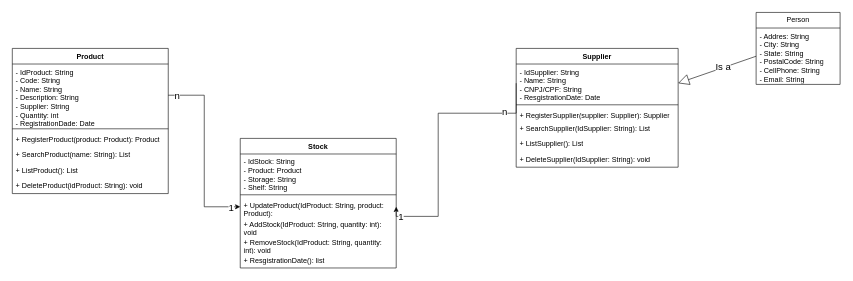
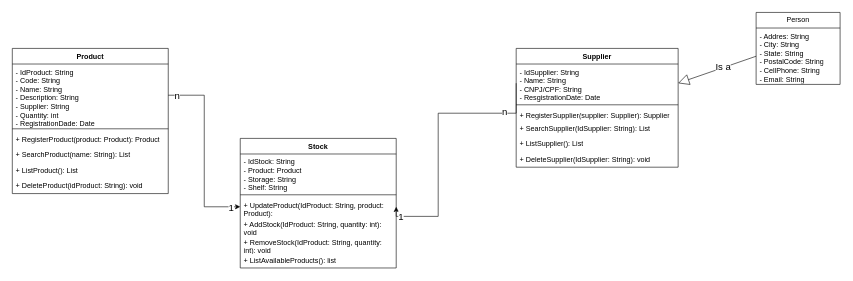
node "+ ResgistrationDate(): list": label "+ ResgistrationDate(): list" -> "+ ListAvailableProducts(): list"
